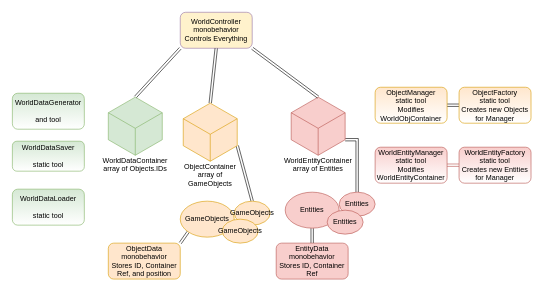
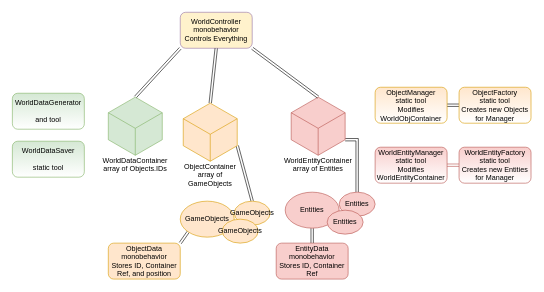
node "WorldDataSaver static tool": size 72x30 -> 72x36
node "WorldDataLoader static tool": removed
